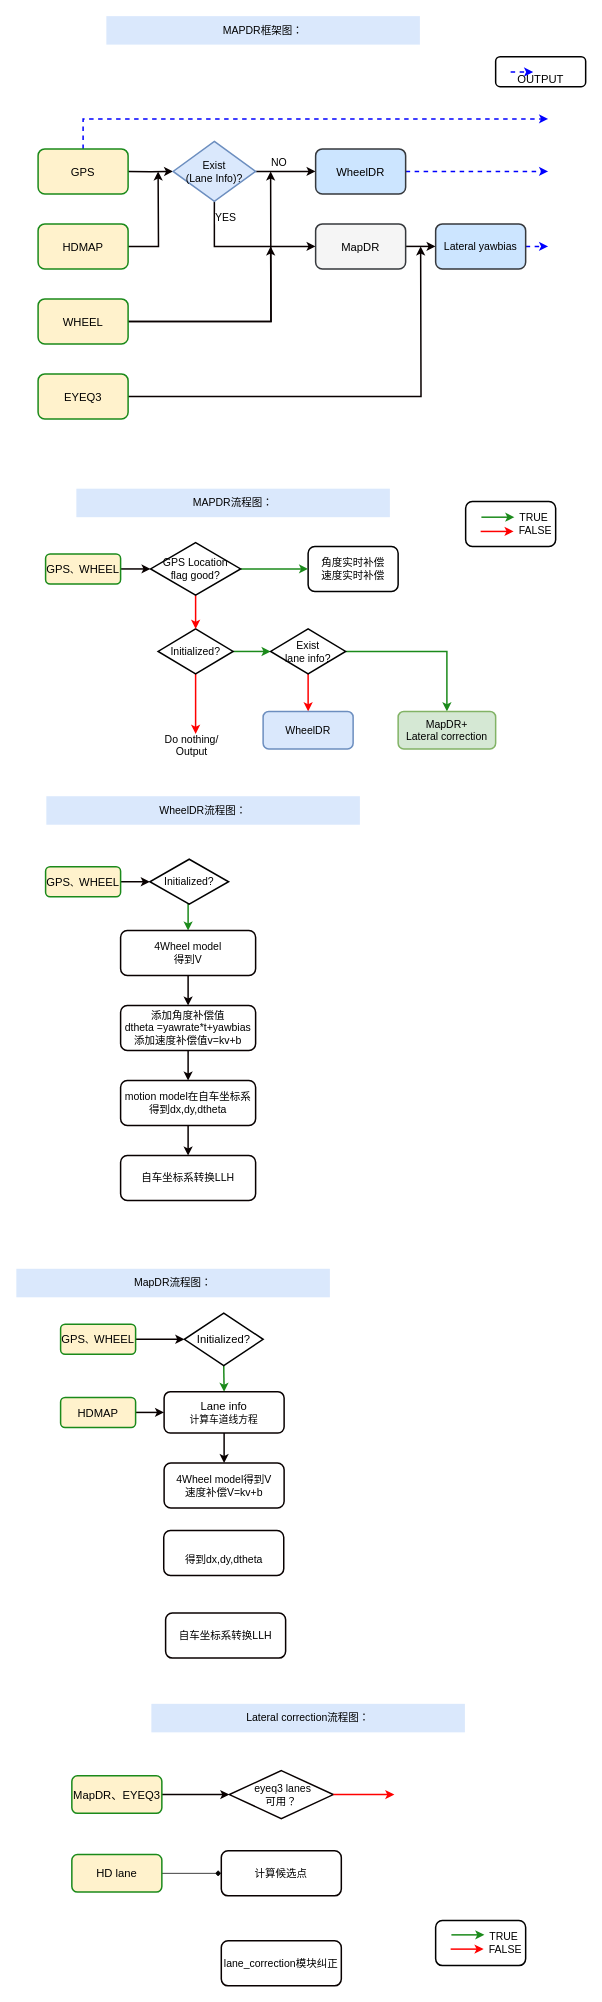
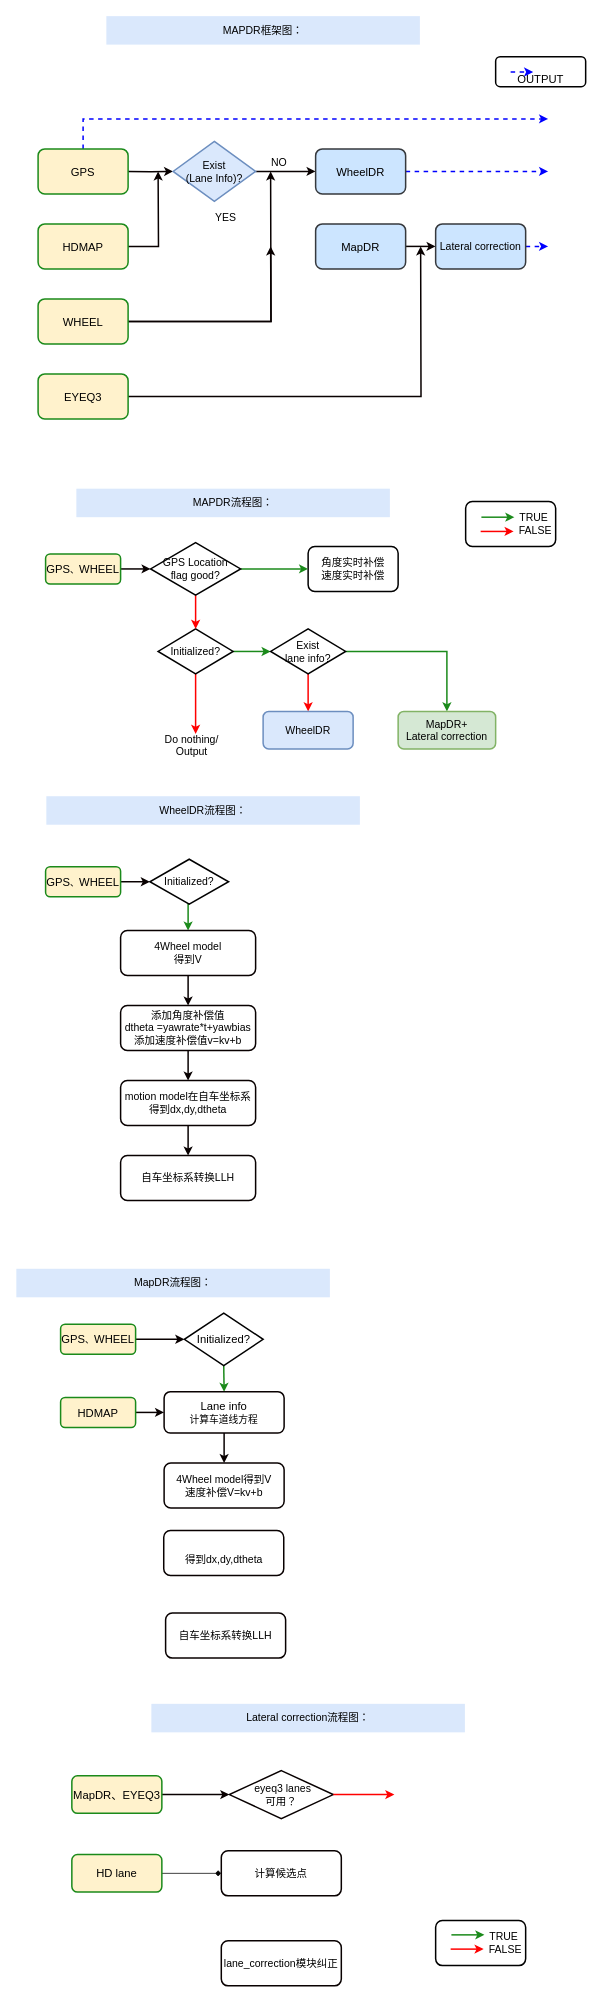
edge "Exist (Lane Info)?" -> "MapDR": removed
node "MapDR": fillcolor #f5f5f5 -> #cce5ff
node "Lateral yawbias": label "Lateral yawbias" -> "Lateral correction"
